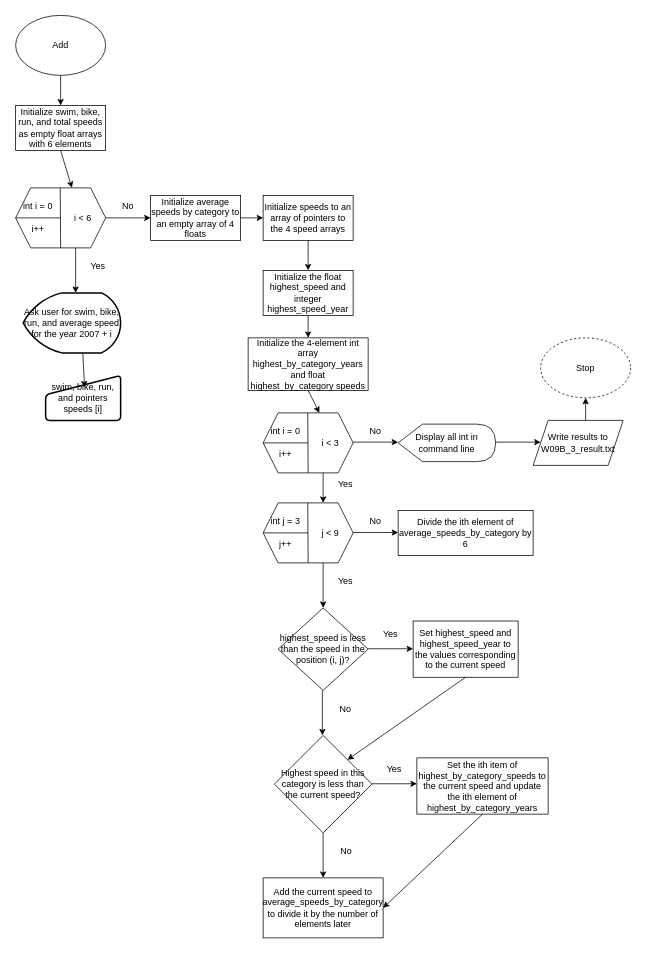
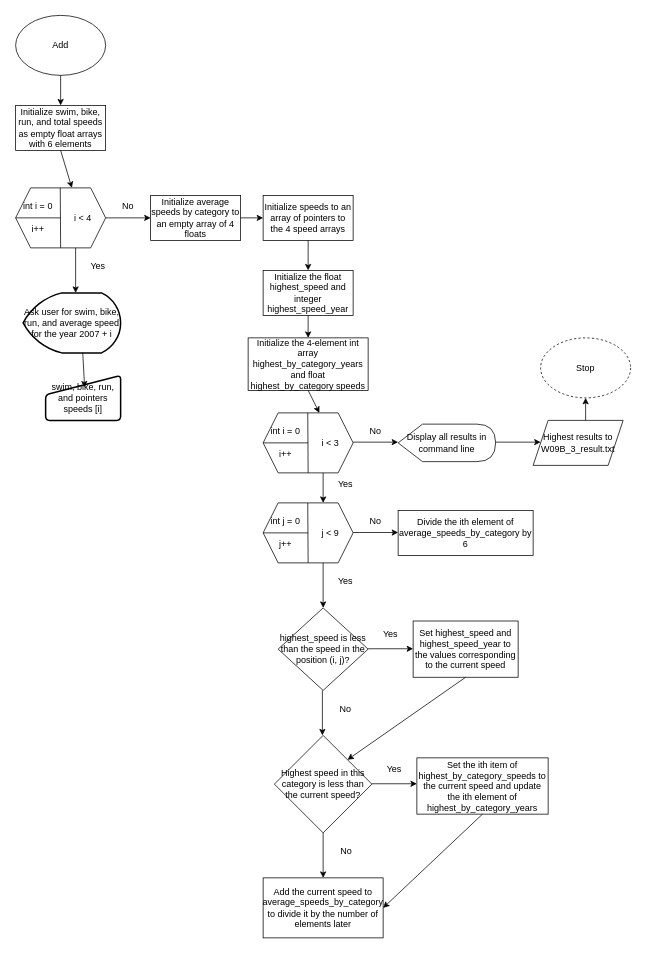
node "i < 6": label "i < 6" -> "i < 4"
node "Display all int in command line": label "Display all int in command line" -> "Display all results in command line"
node "Write results to W09B_3_result.txt": label "Write results to W09B_3_result.txt" -> "Highest results to W09B_3_result.txt"
node "int j = 3": label "int j = 3" -> "int j = 0"
